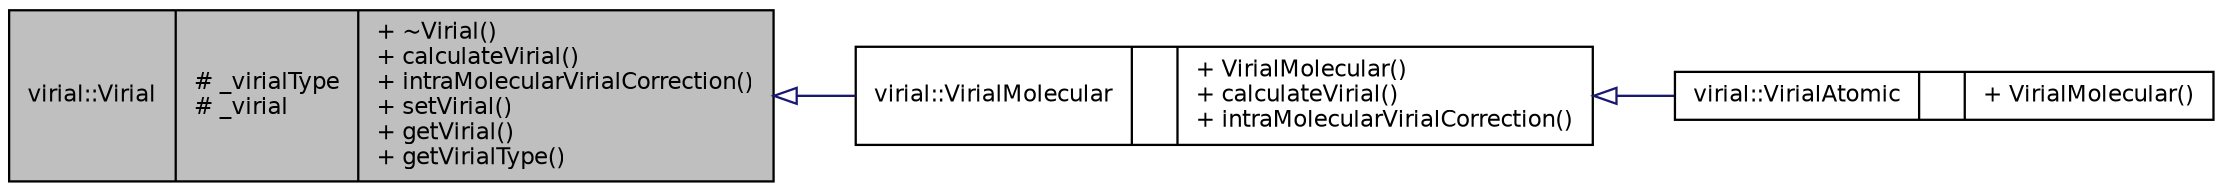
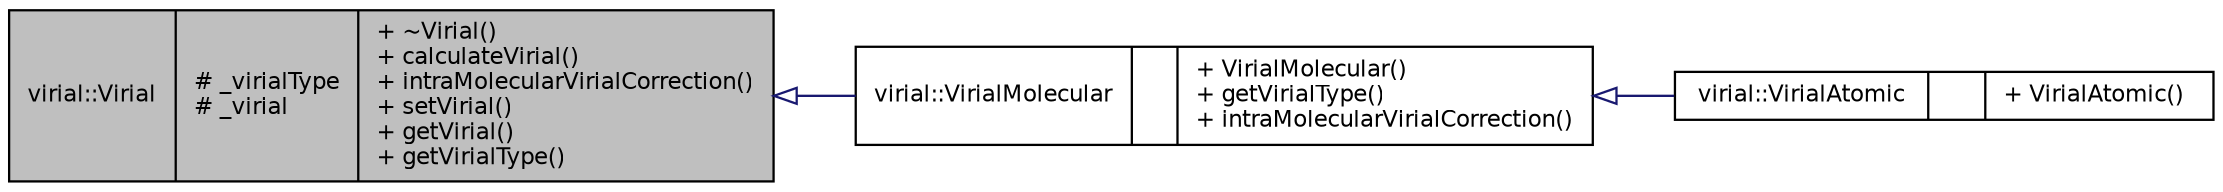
node "virial::VirialMolecular": text "+ calculateVirial()" -> "+ getVirialType()"
node "virial::VirialAtomic": text "+ VirialMolecular()" -> "+ VirialAtomic()"
